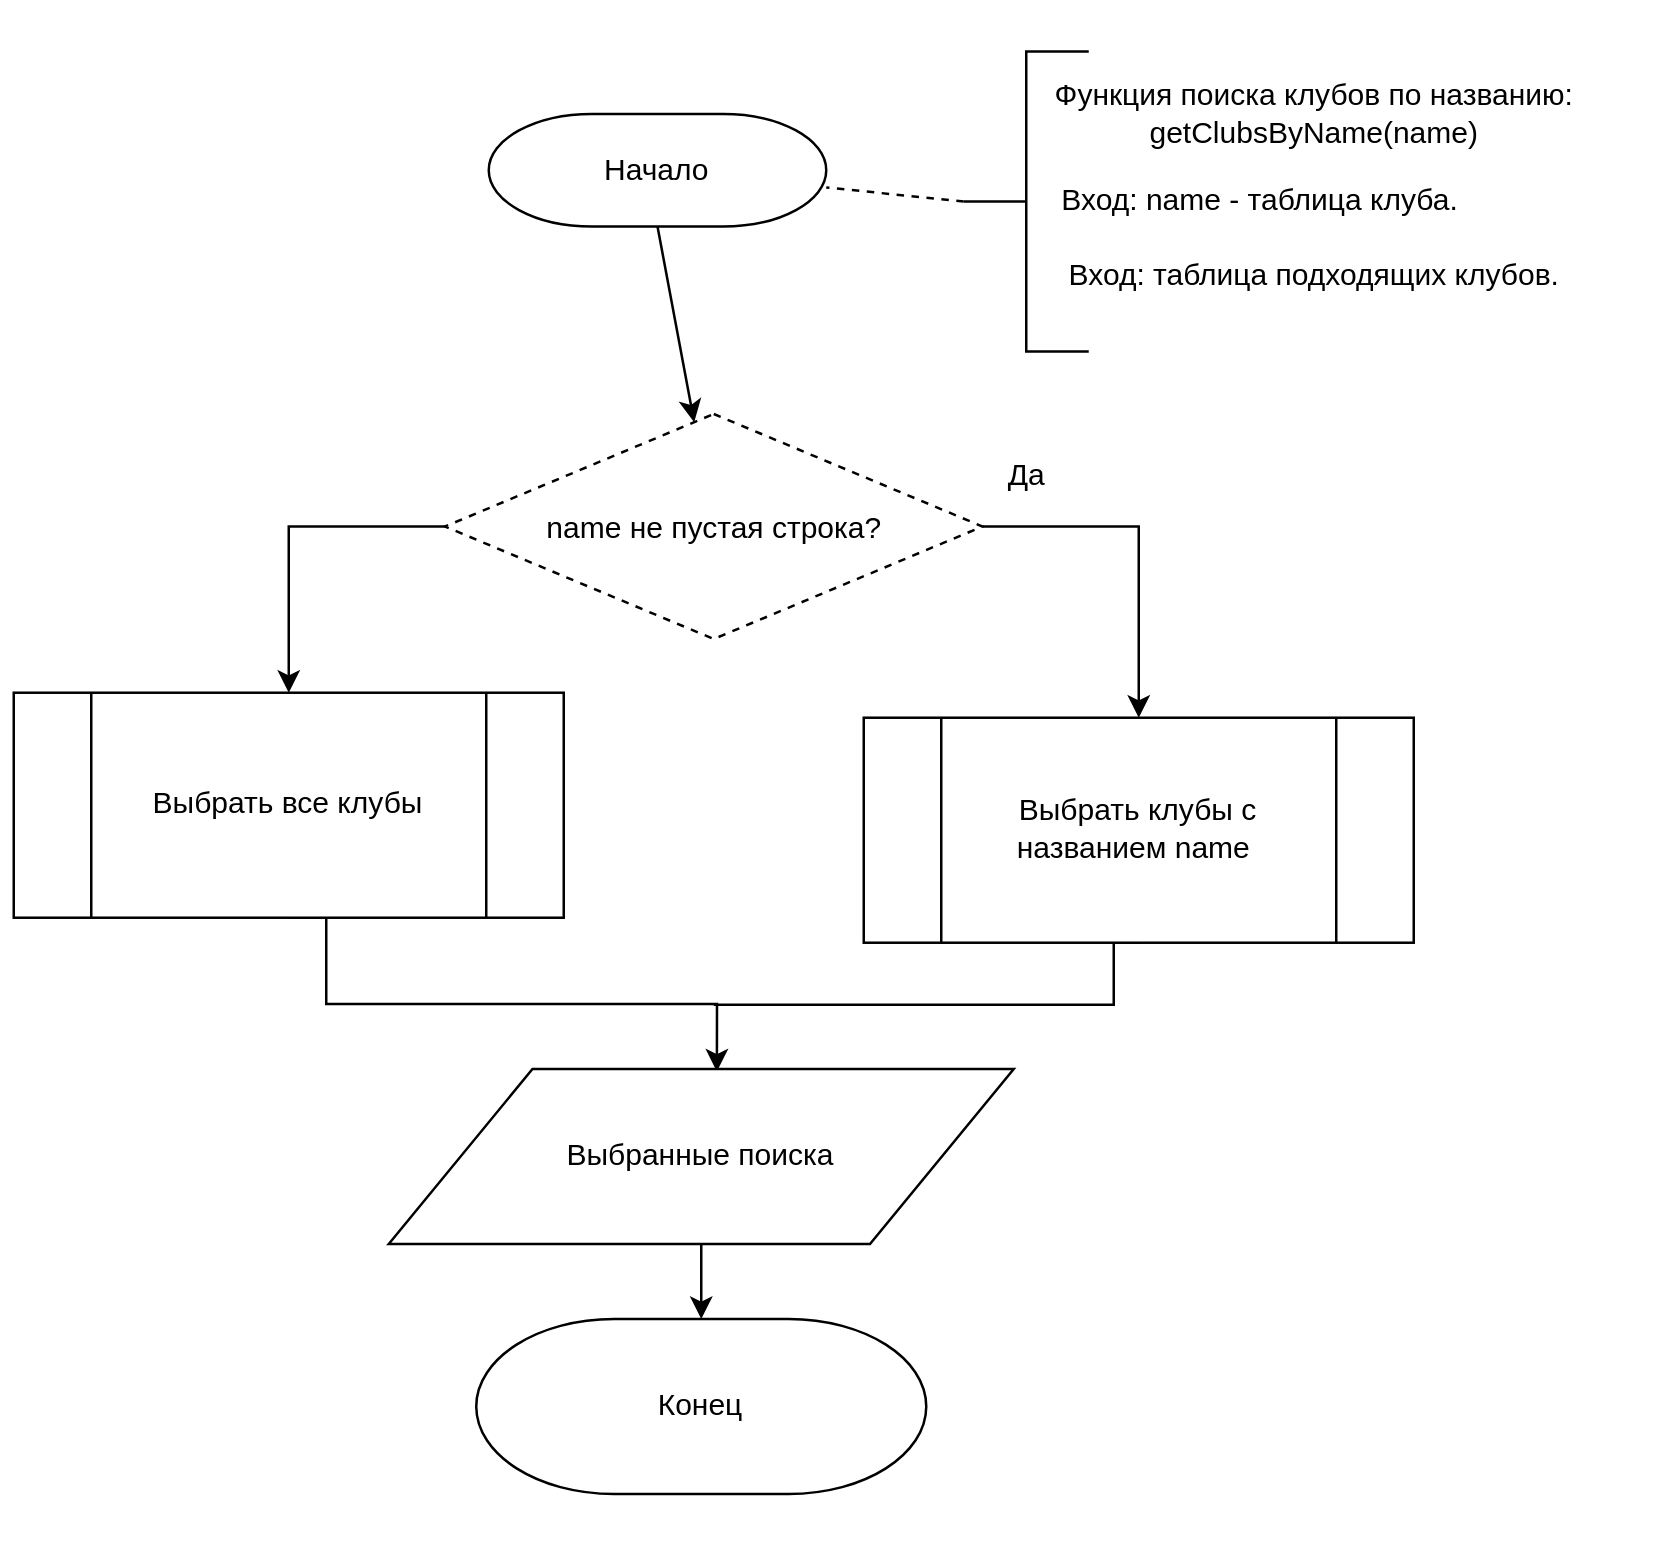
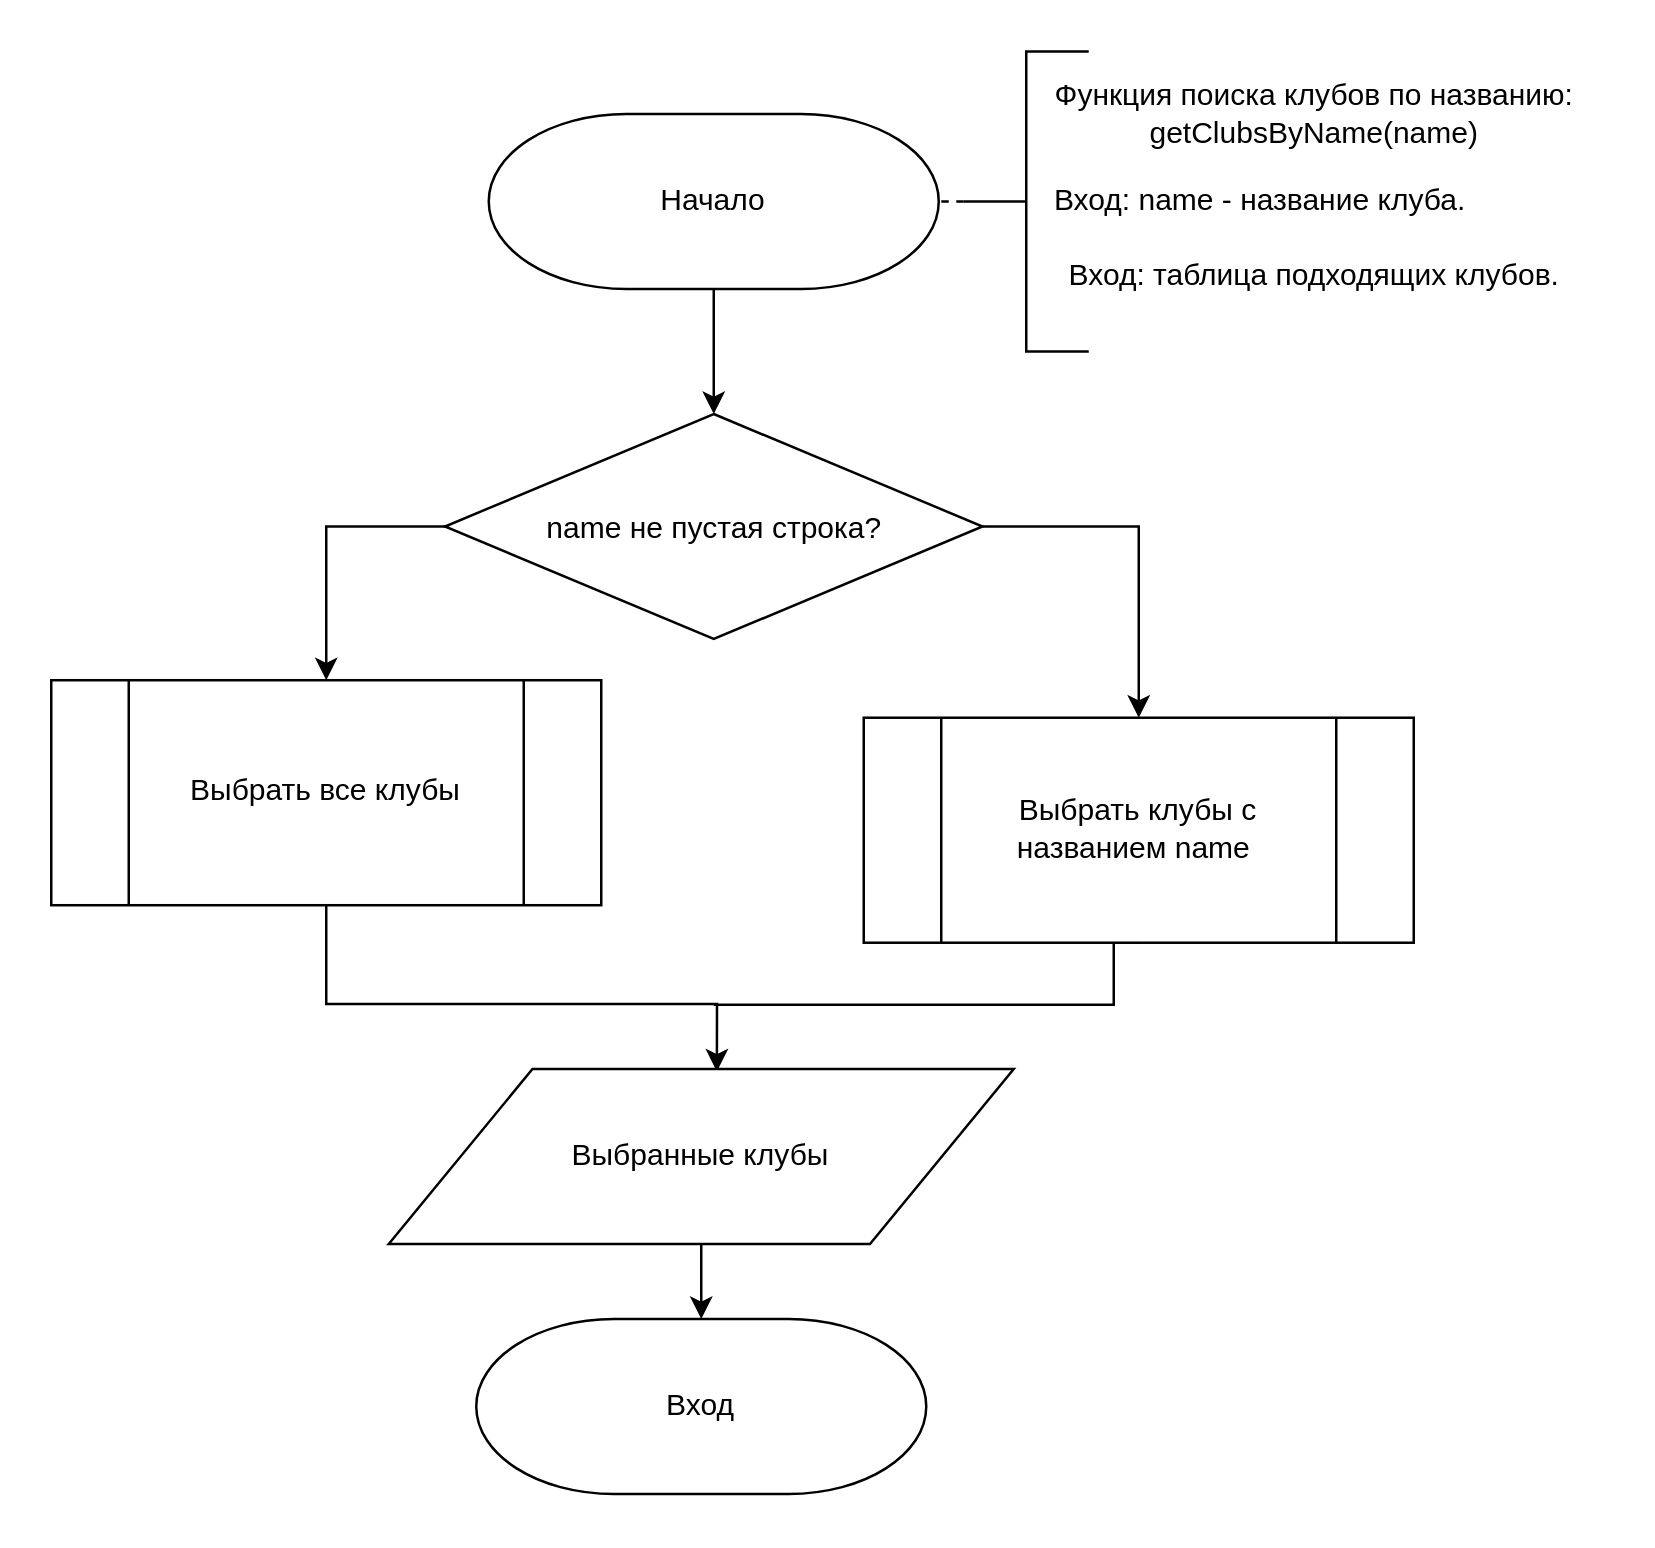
node "Начало": size 338x113 -> 450x175
node "Вход: name - таблица клуба.": label "Вход: name - таблица клуба." -> "Вход: name - название клуба."
node "Да": removed
node "name не пустая строка?": style dashed -> solid
node "Выбрать все клубы": moved (289, 805) -> (326, 792)
node "Выбранные поиска": label "Выбранные поиска" -> "Выбранные клубы"
node "Конец": label "Конец" -> "Вход"
